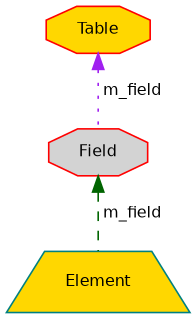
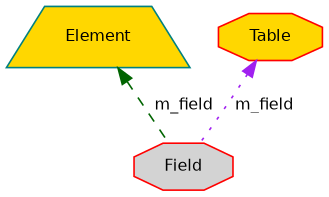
edge "Element" -> "Field": reversed
